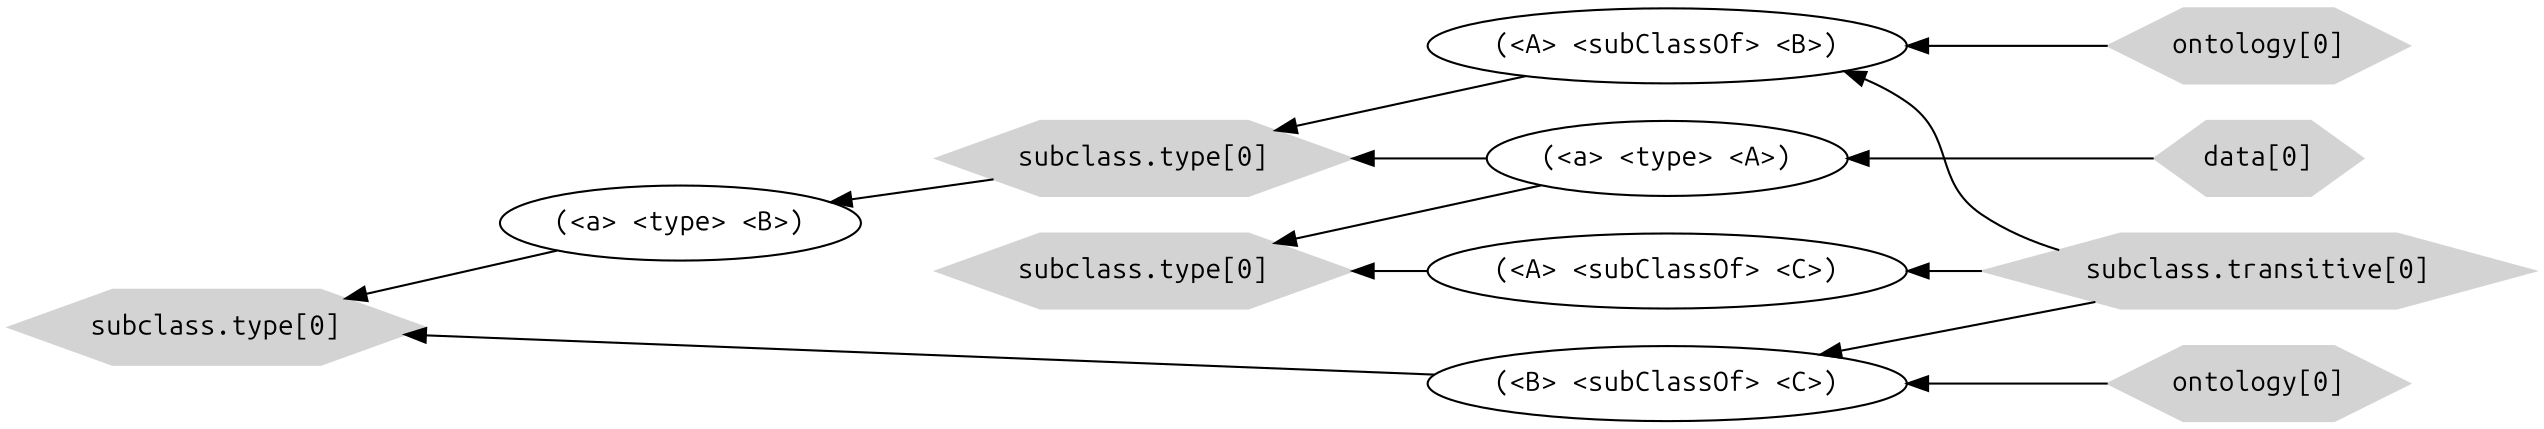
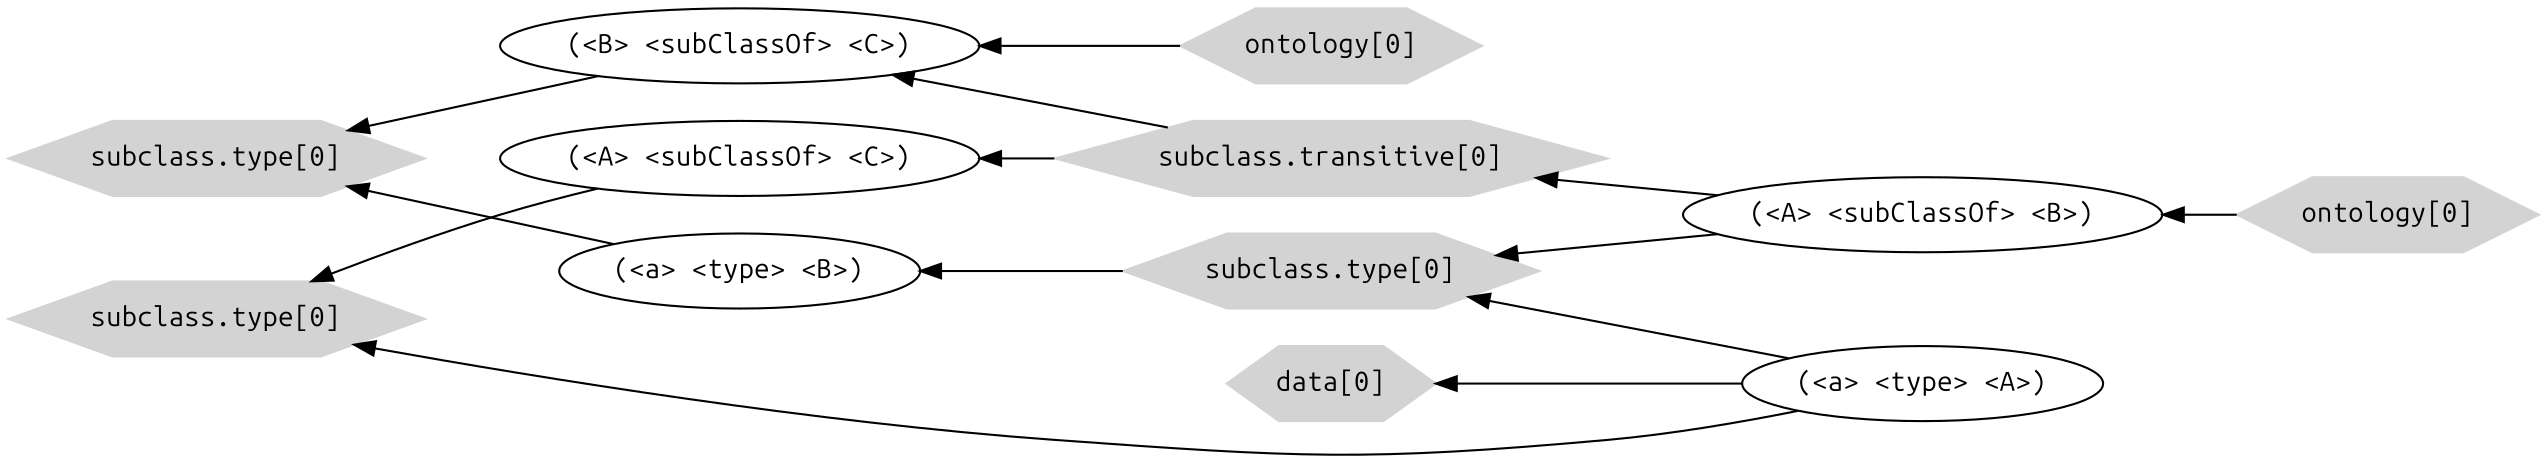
edge "data[0]" -> "(<a> <type> <A>)": reversed
edge "subclass.transitive[0]" -> "(<A> <subClassOf> <B>)": reversed
